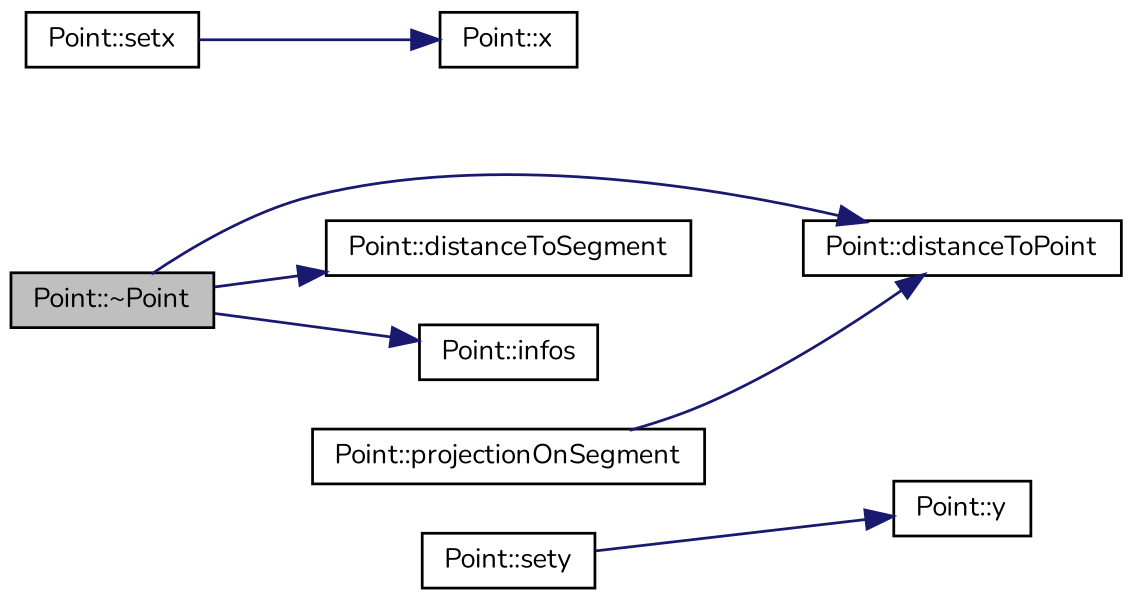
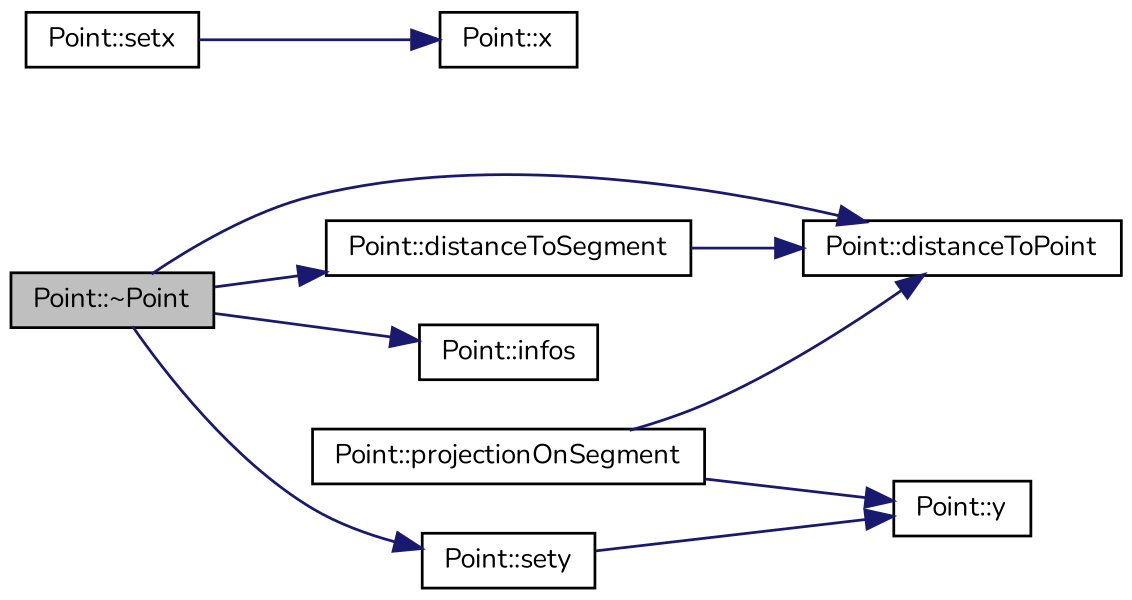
edge "Point::distanceToSegment" -> "Point::distanceToPoint": added
edge "Point::~Point" -> "Point::sety": added
edge "Point::projectionOnSegment" -> "Point::y": added
